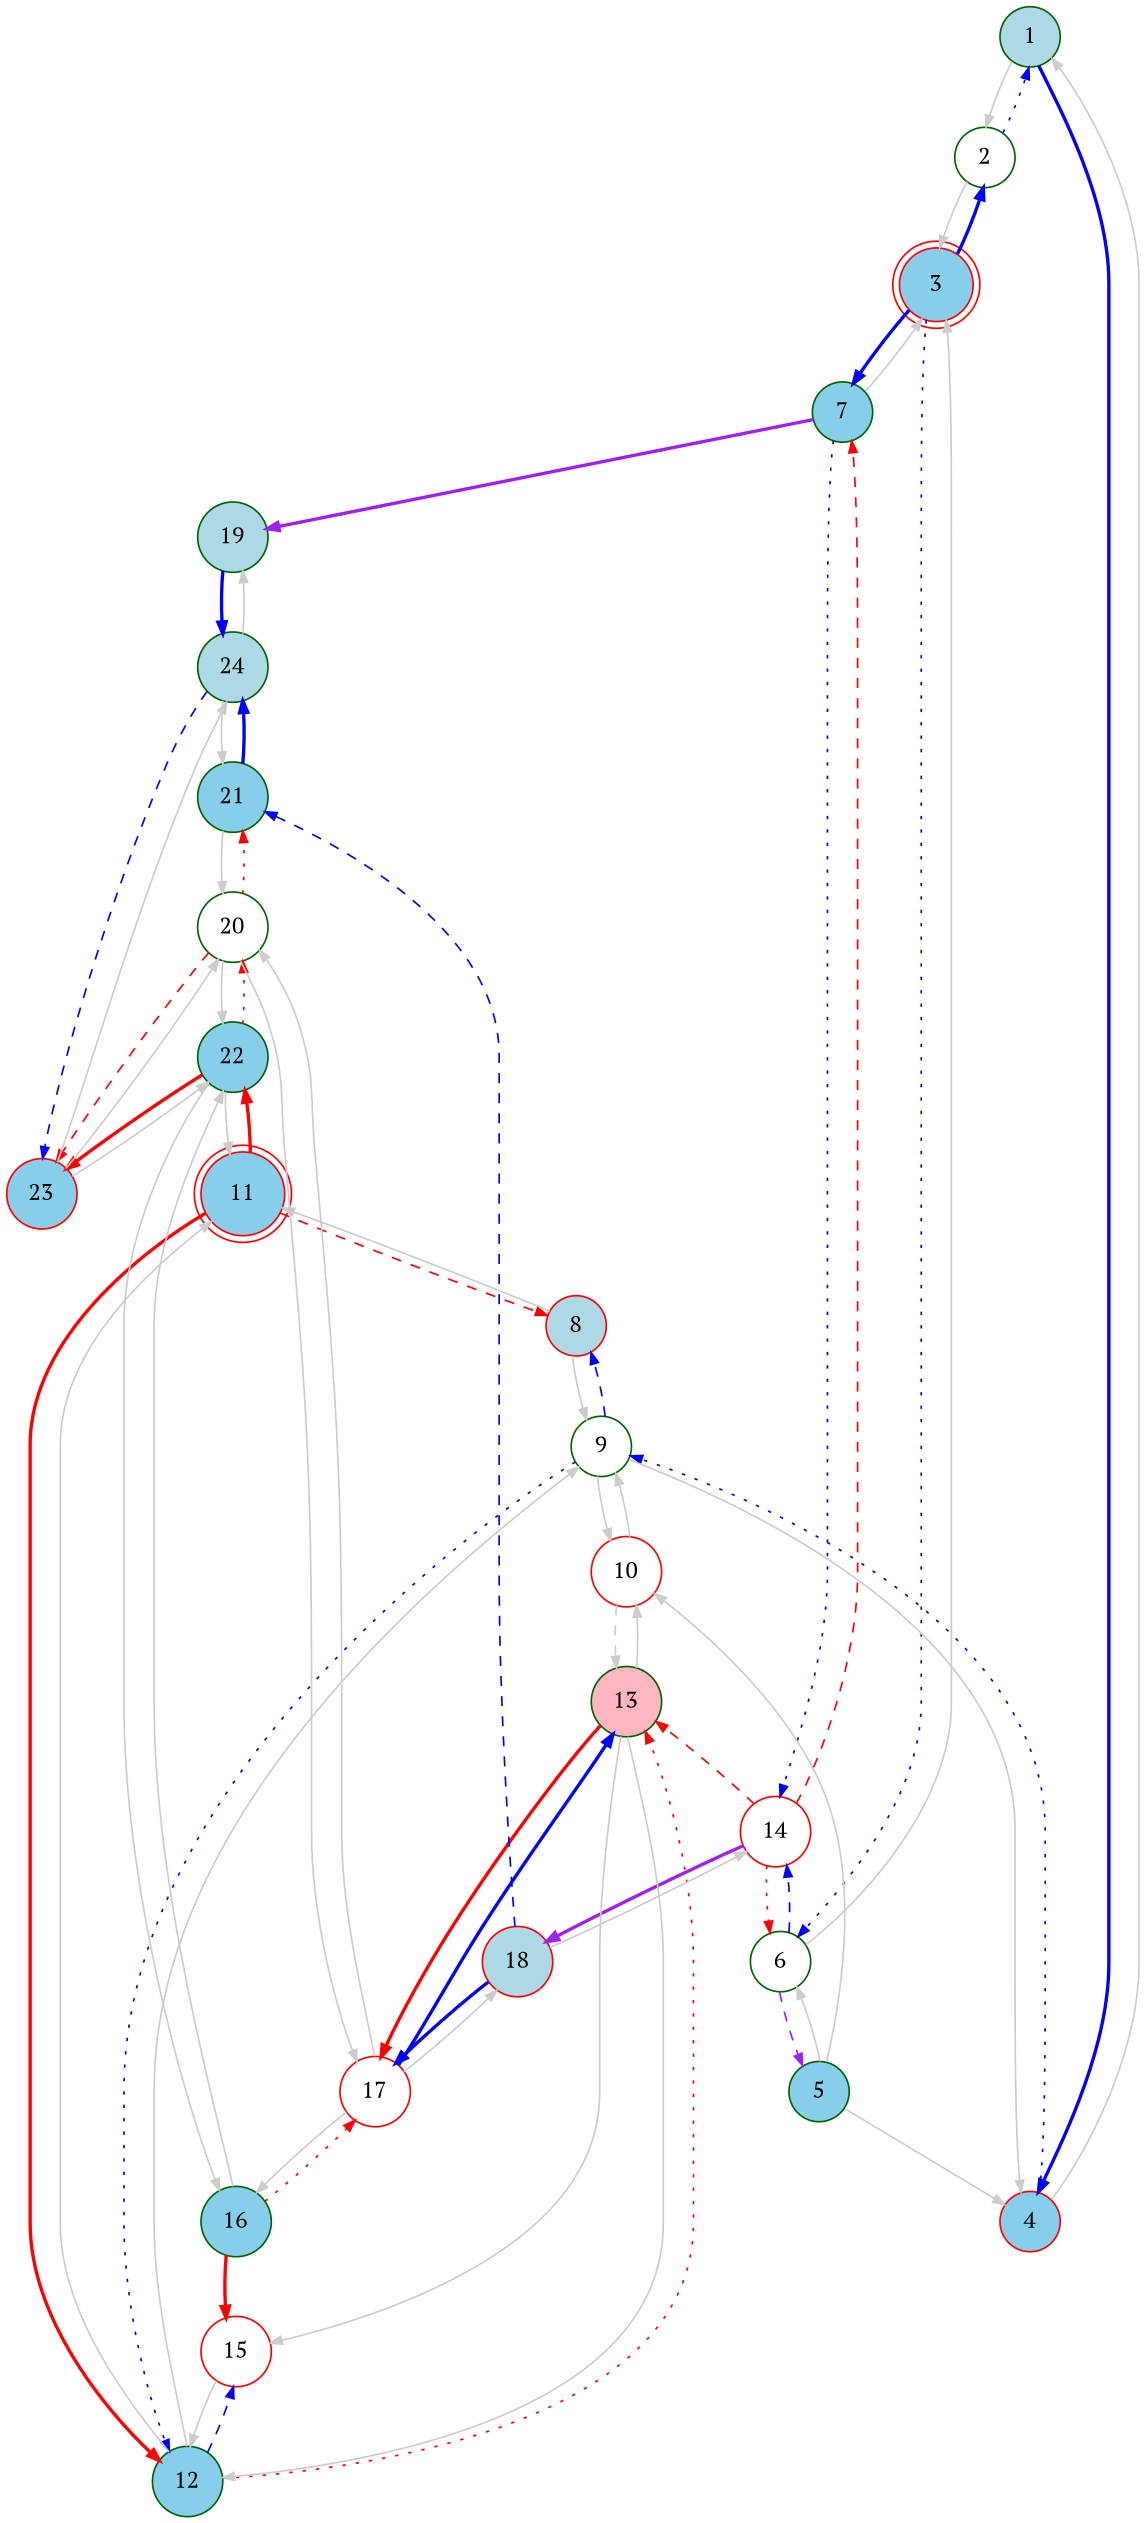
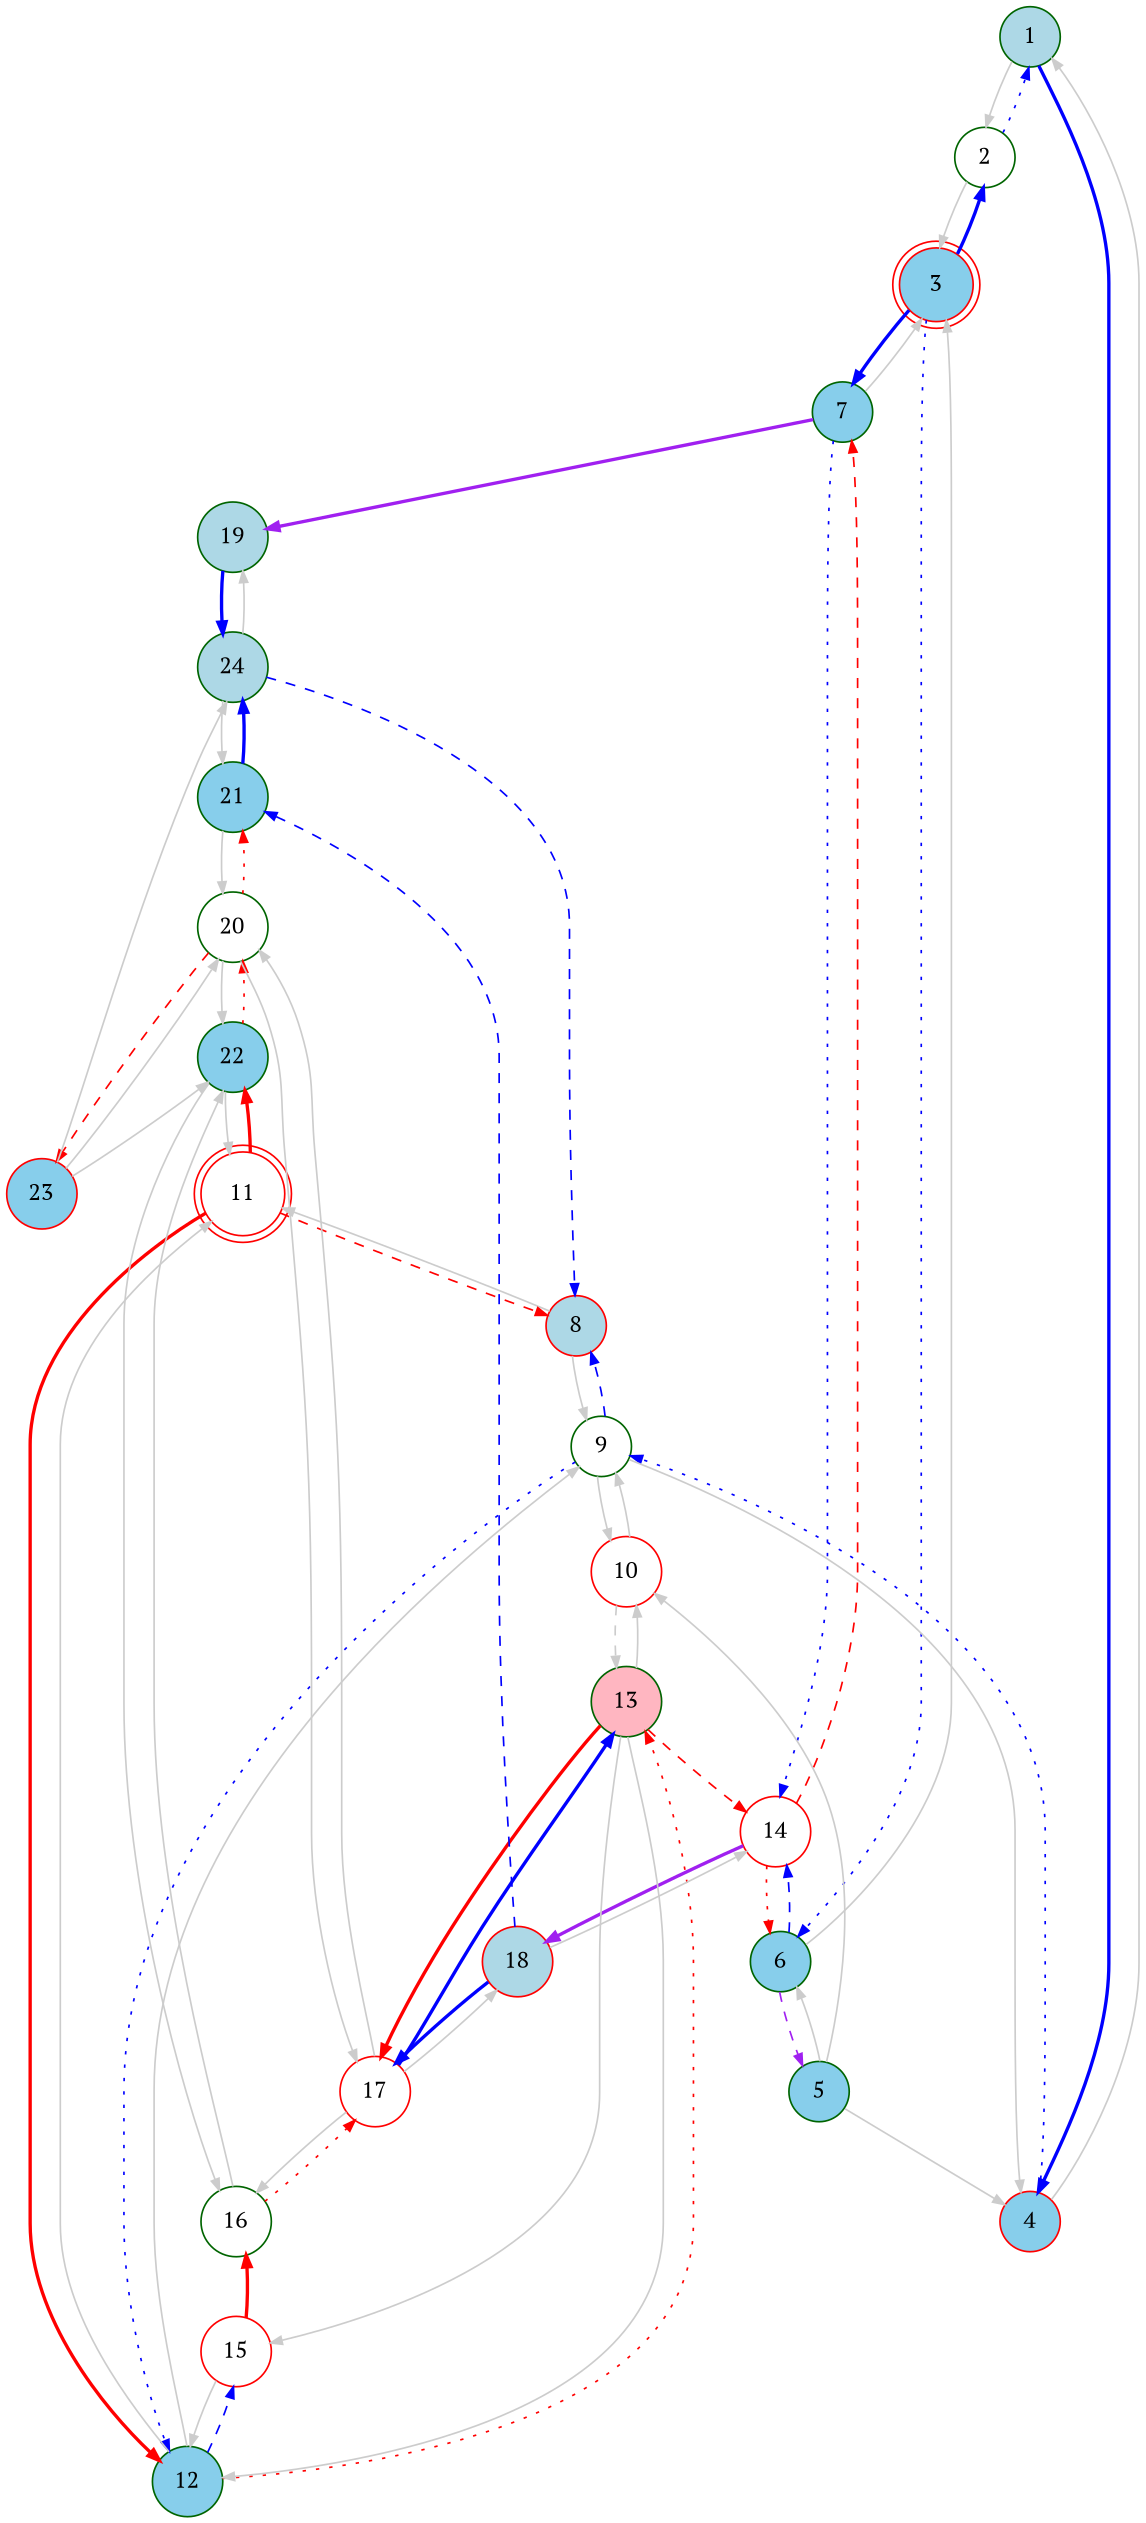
edge "24" -> "23": now "24" -> "8"
edge "22" -> "23": removed
node "11": fillcolor skyblue -> white
edge "14" -> "13": reversed
node "6": fillcolor white -> skyblue
node "16": fillcolor skyblue -> white
edge "16" -> "15": reversed
